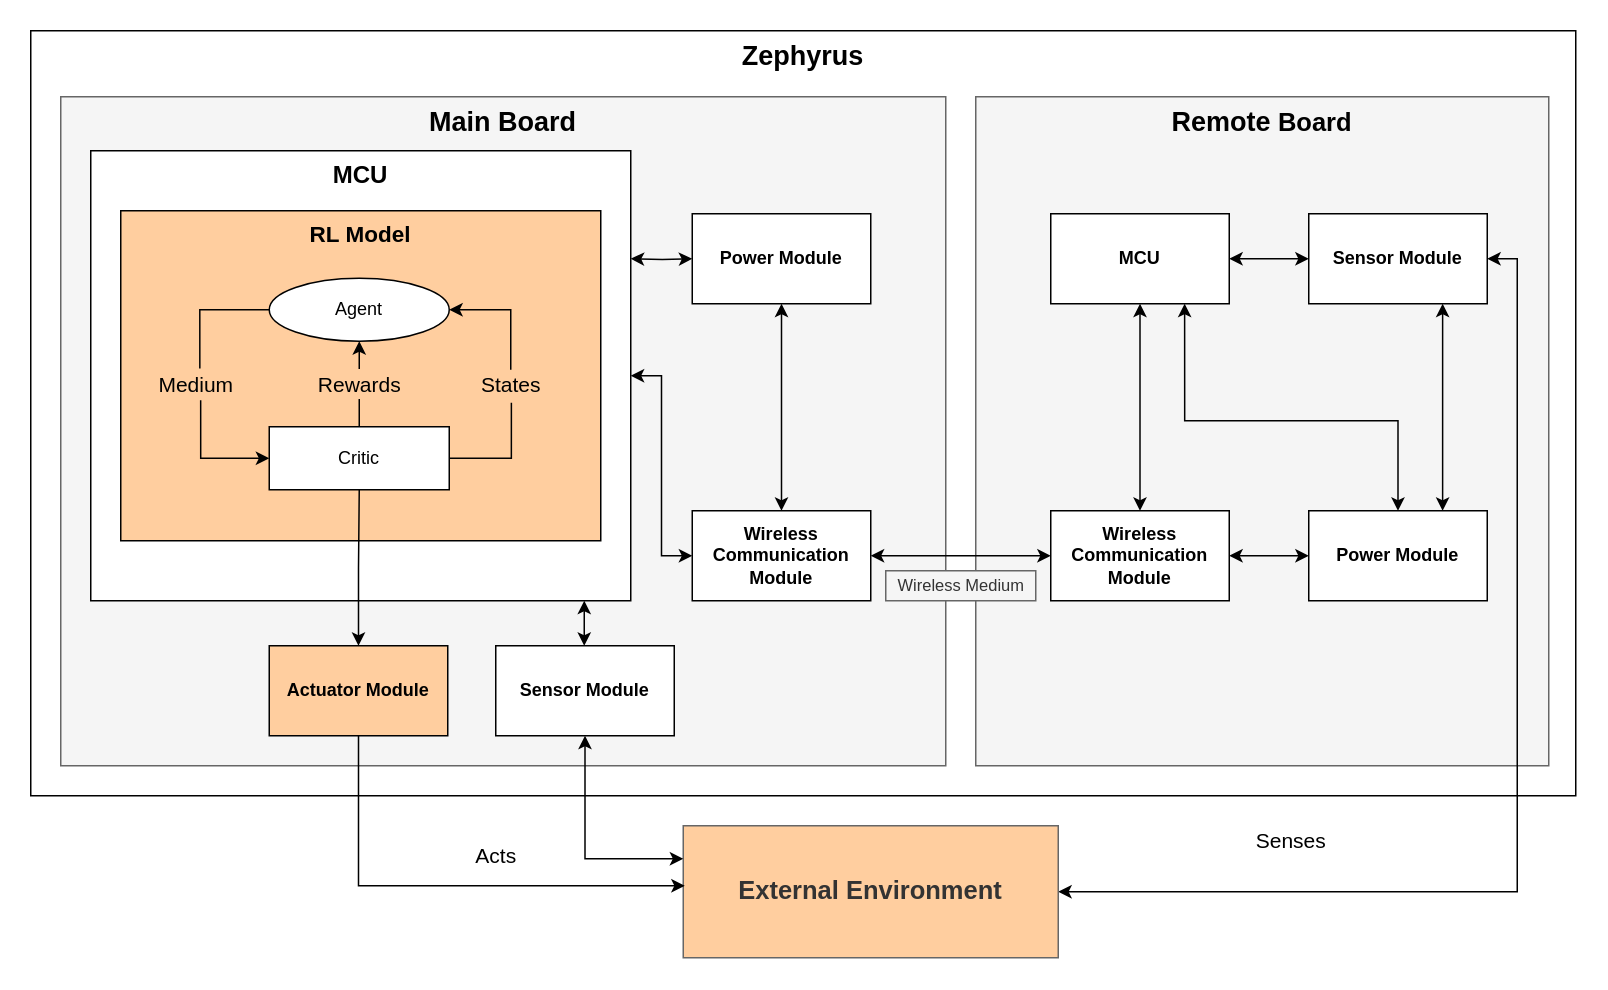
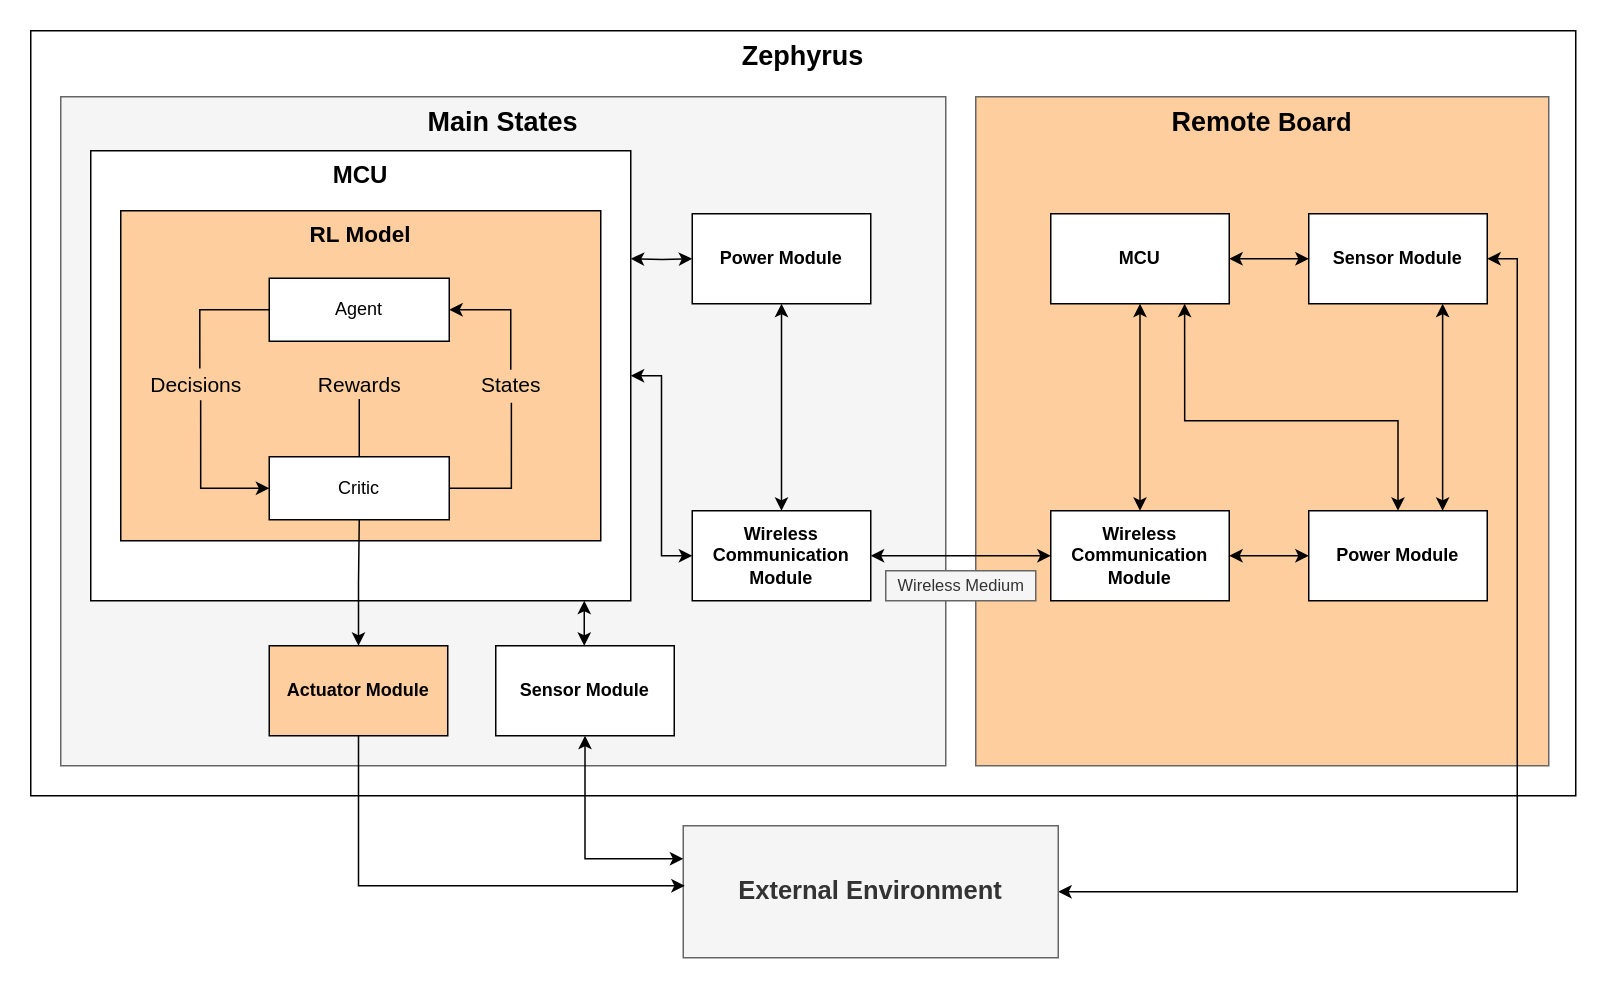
node "Main Board": label "Main Board" -> "Main States"
node "Agent": shape ellipse -> rectangle
edge "Rewards" -> "Agent": removed
node "Medium": label "Medium" -> "Decisions"
node "Remote Board": fillcolor #f5f5f5 -> #ffce9f
node "Critic": moved (359, 458) -> (359, 488)
node "Senses": removed
node "Acts": removed
node "External Environment": fillcolor #ffce9f -> #f5f5f5
